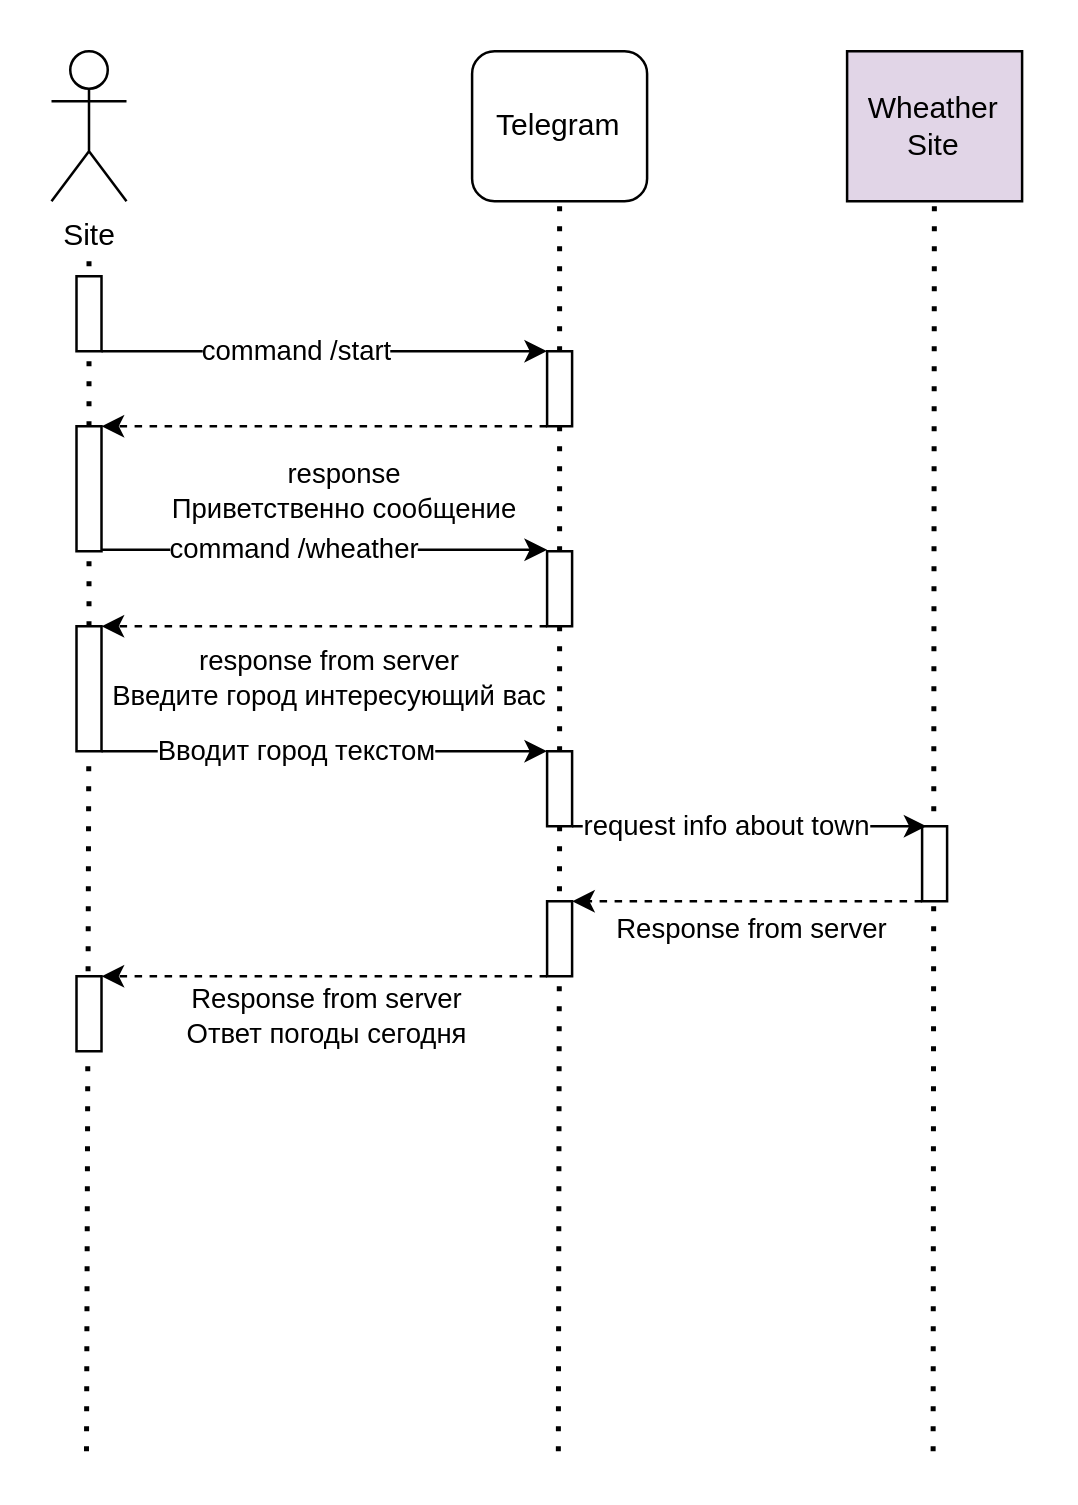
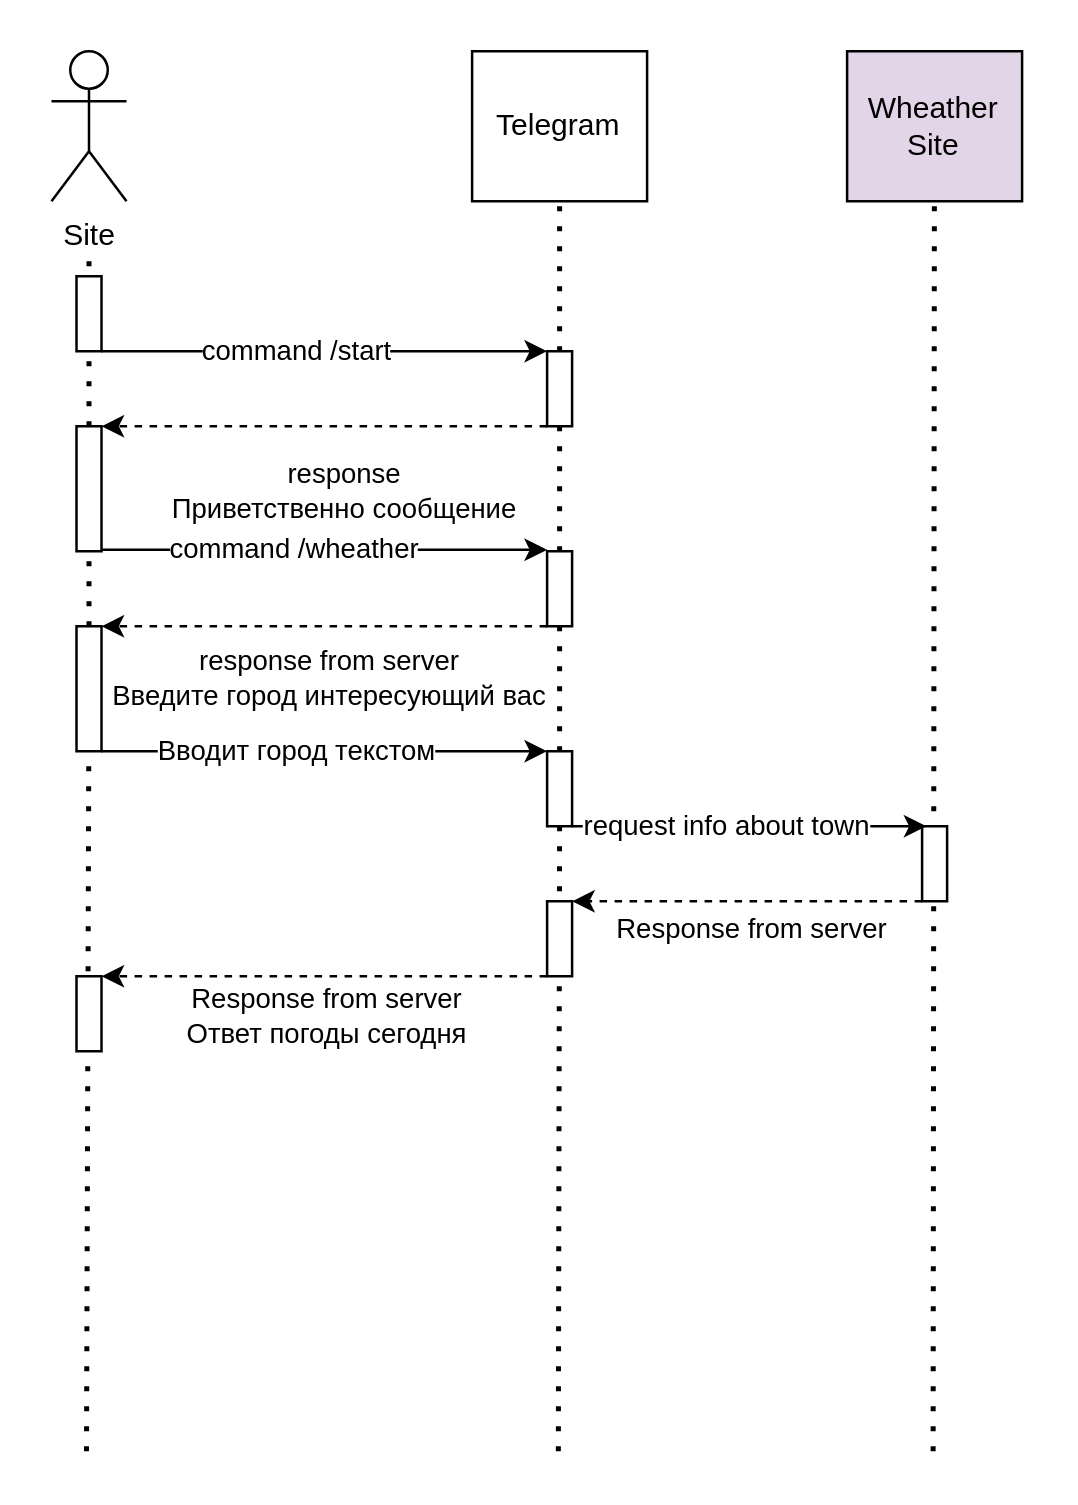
node "Telegram": shape rounded rectangle -> rectangle
